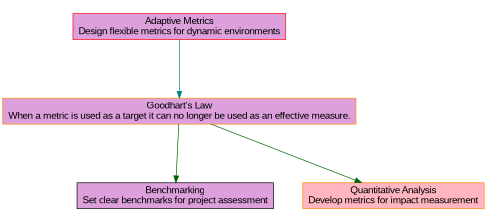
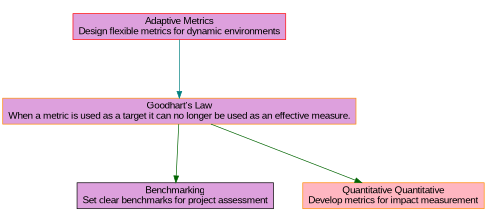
node "Quantitative Analysis Develop metrics for impact measurement": label "Quantitative Analysis Develop metrics for impact measurement" -> "Quantitative Quantitative Develop metrics for impact measurement"
